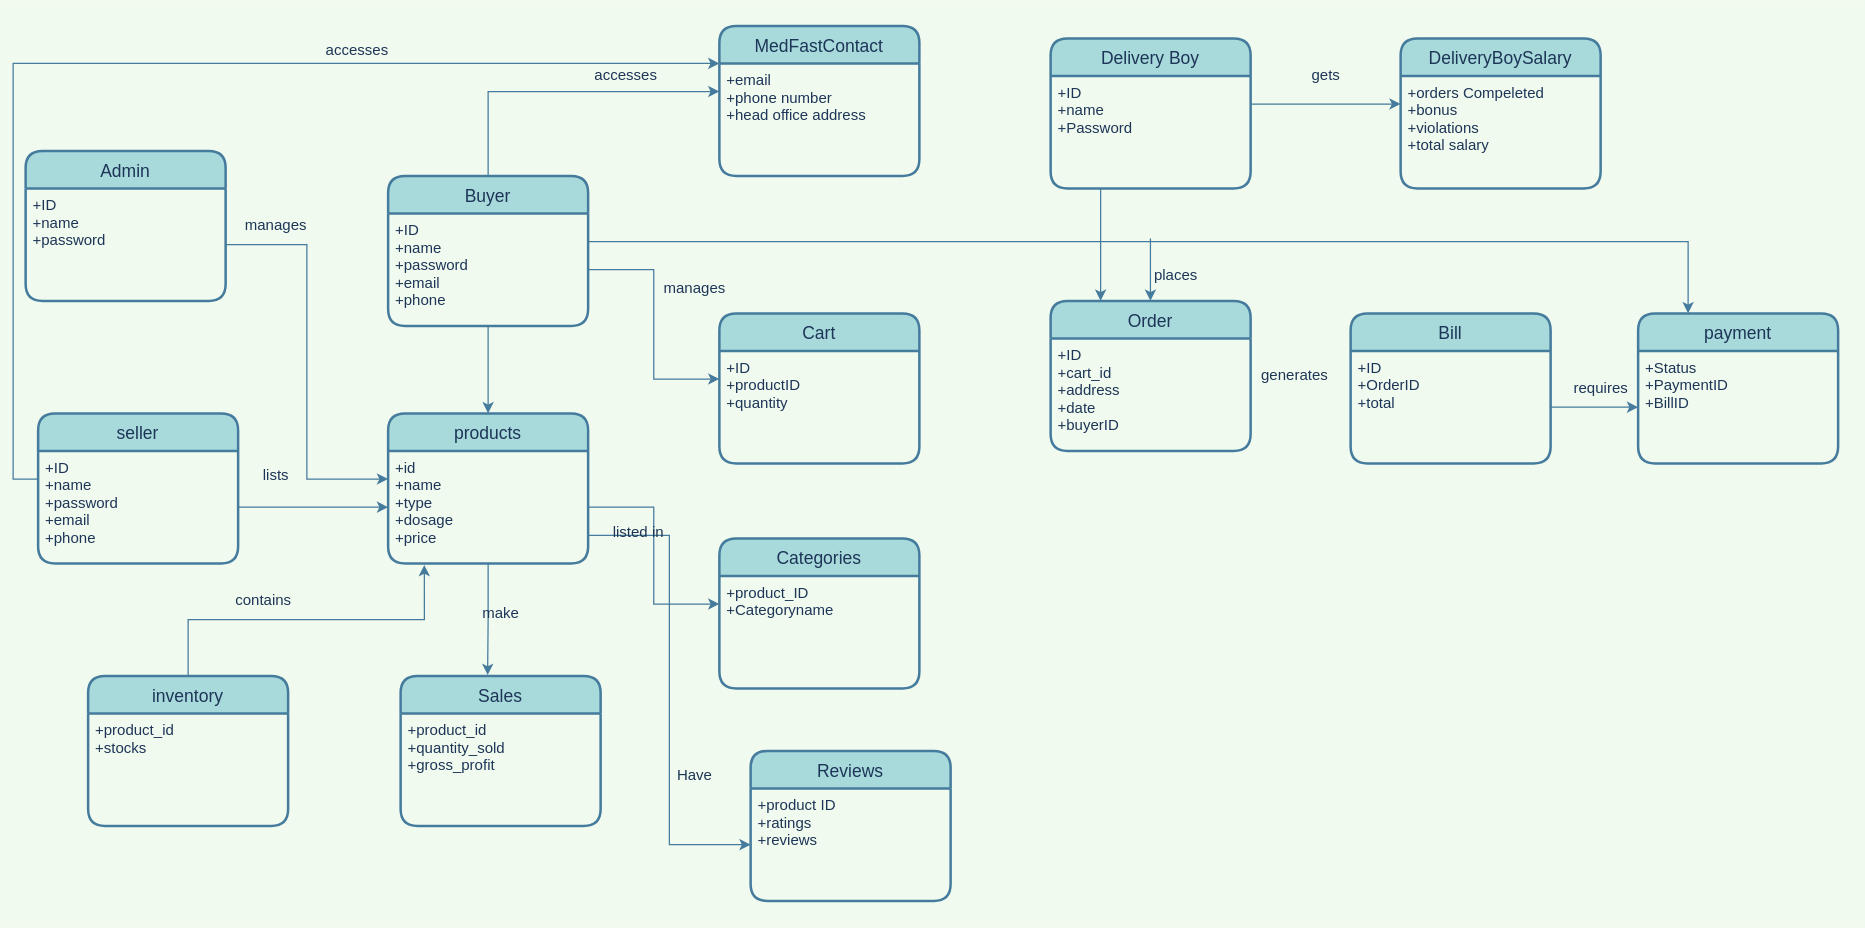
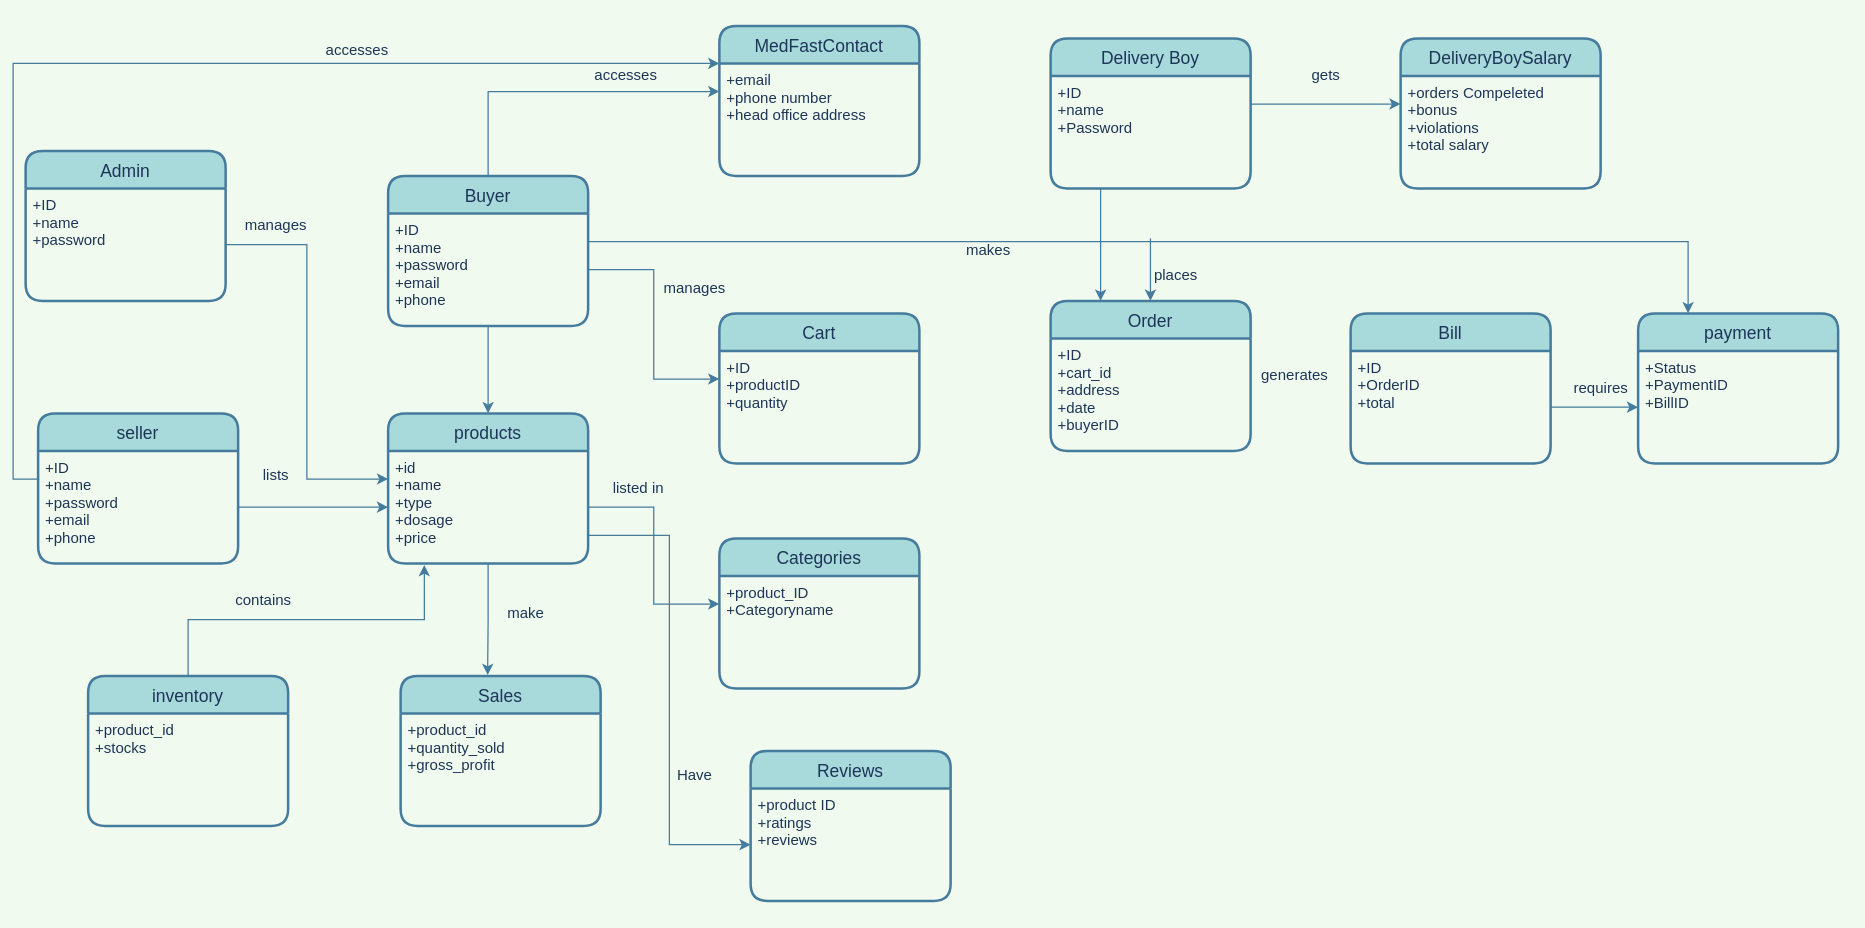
node "makes": added
node "listed in": moved (638, 532) -> (638, 488)
node "make": moved (501, 613) -> (526, 613)
